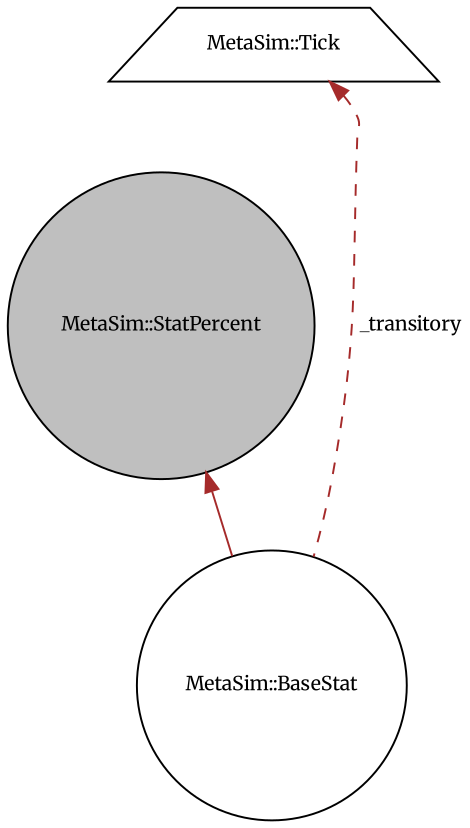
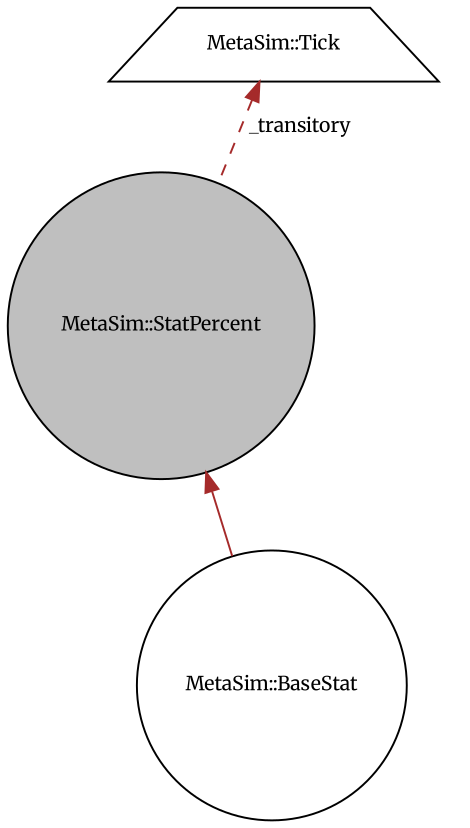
edge "MetaSim::BaseStat" -> "MetaSim::Tick": now "MetaSim::StatPercent" -> "MetaSim::Tick"
